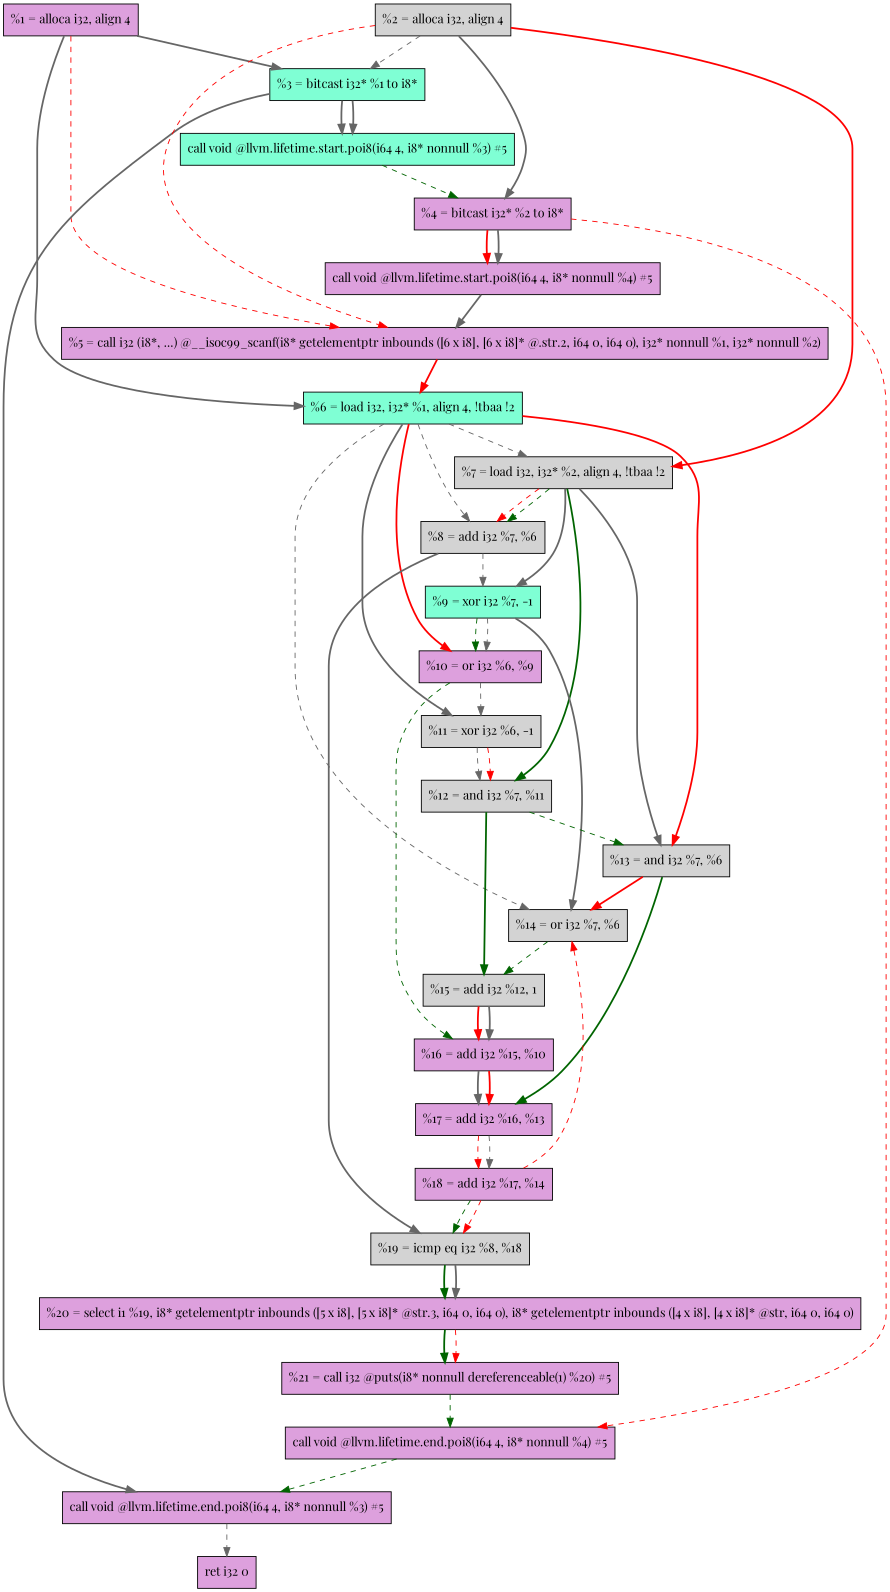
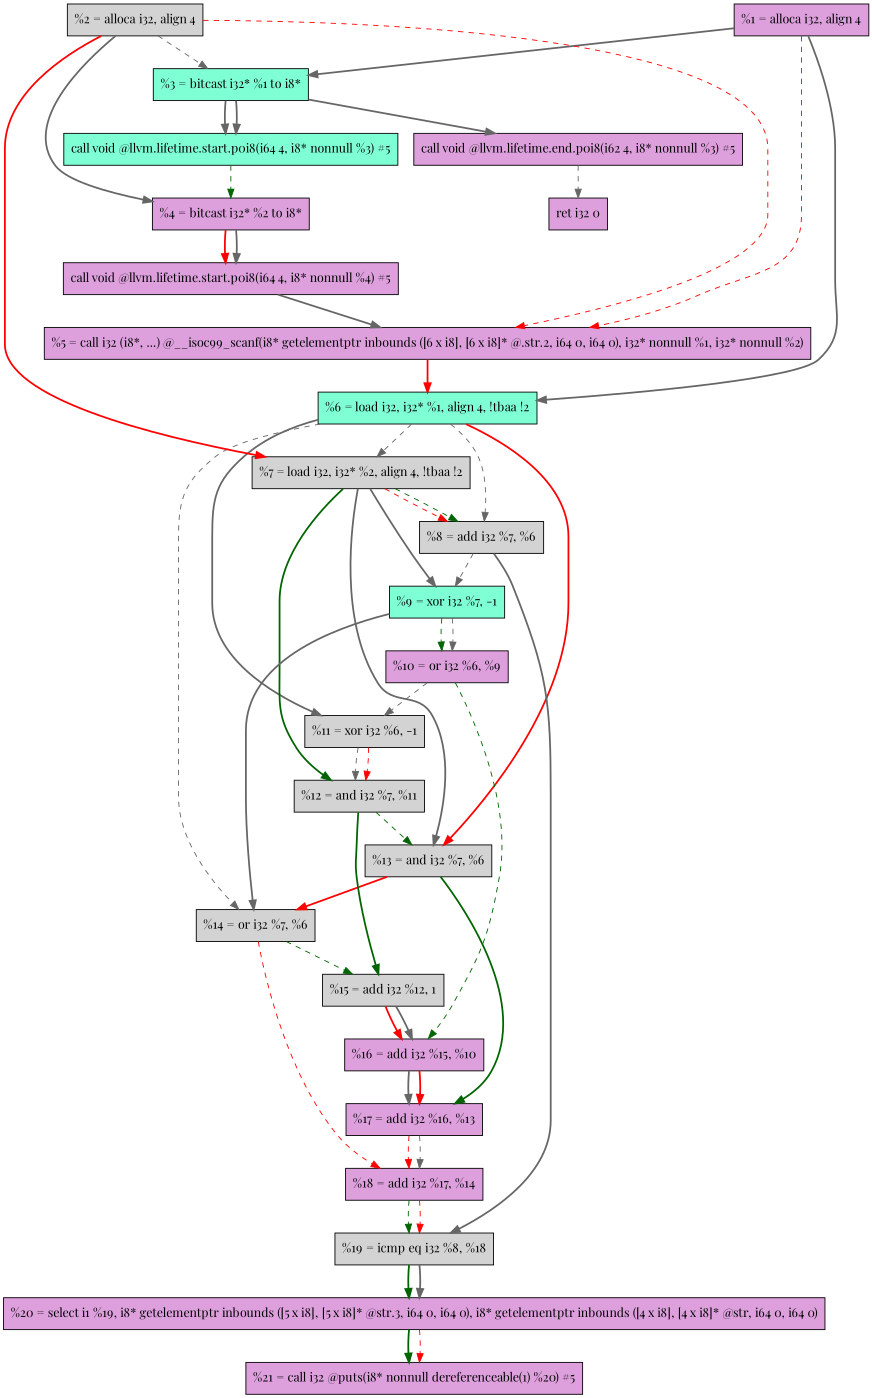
edge "%6 = load i32, i32* %1, align 4, !tbaa !2" -> "%10 = or i32 %6, %9": removed
edge "%18 = add i32 %17, %14" -> "%14 = or i32 %7, %6": reversed
node "call void @llvm.lifetime.end.p0i8(i64 4, i8* nonnull %4) #5": removed
node "call void @llvm.lifetime.end.p0i8(i64 4, i8* nonnull %3) #5": label "call void @llvm.lifetime.end.p0i8(i64 4, i8* nonnull %3) #5" -> "call void @llvm.lifetime.end.p0i8(i62 4, i8* nonnull %3) #5"
